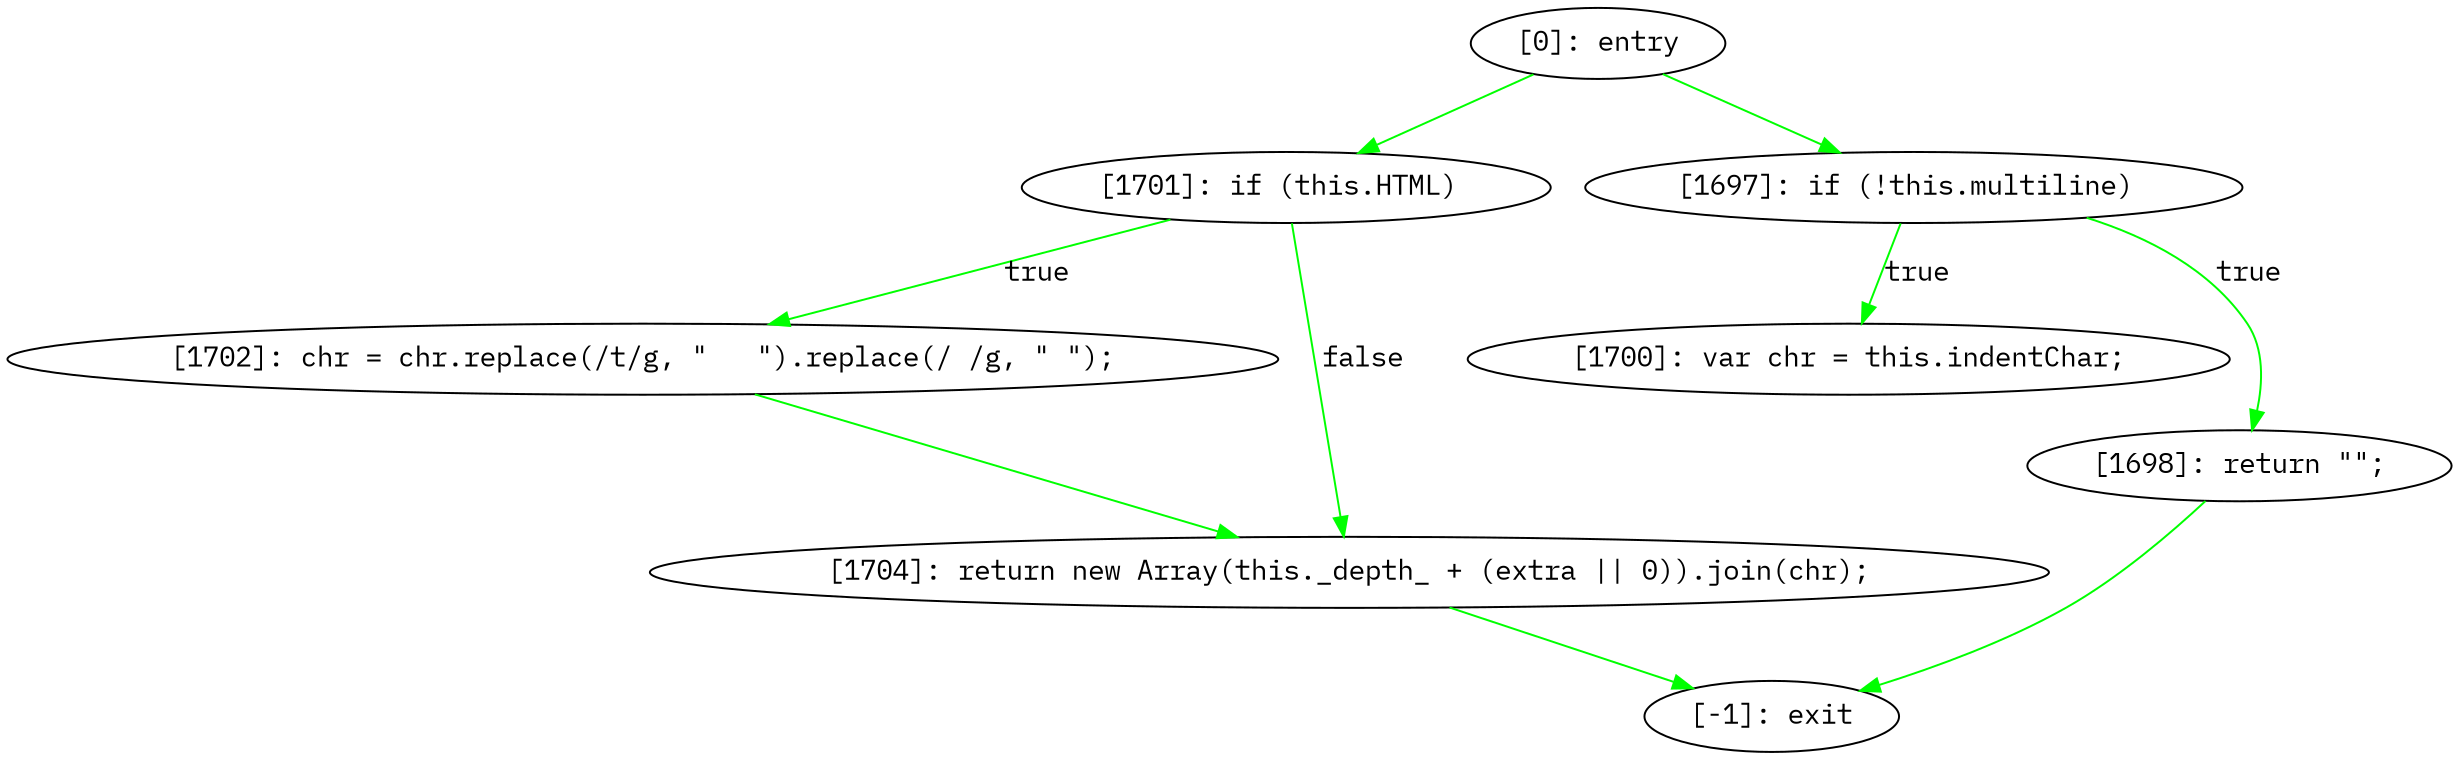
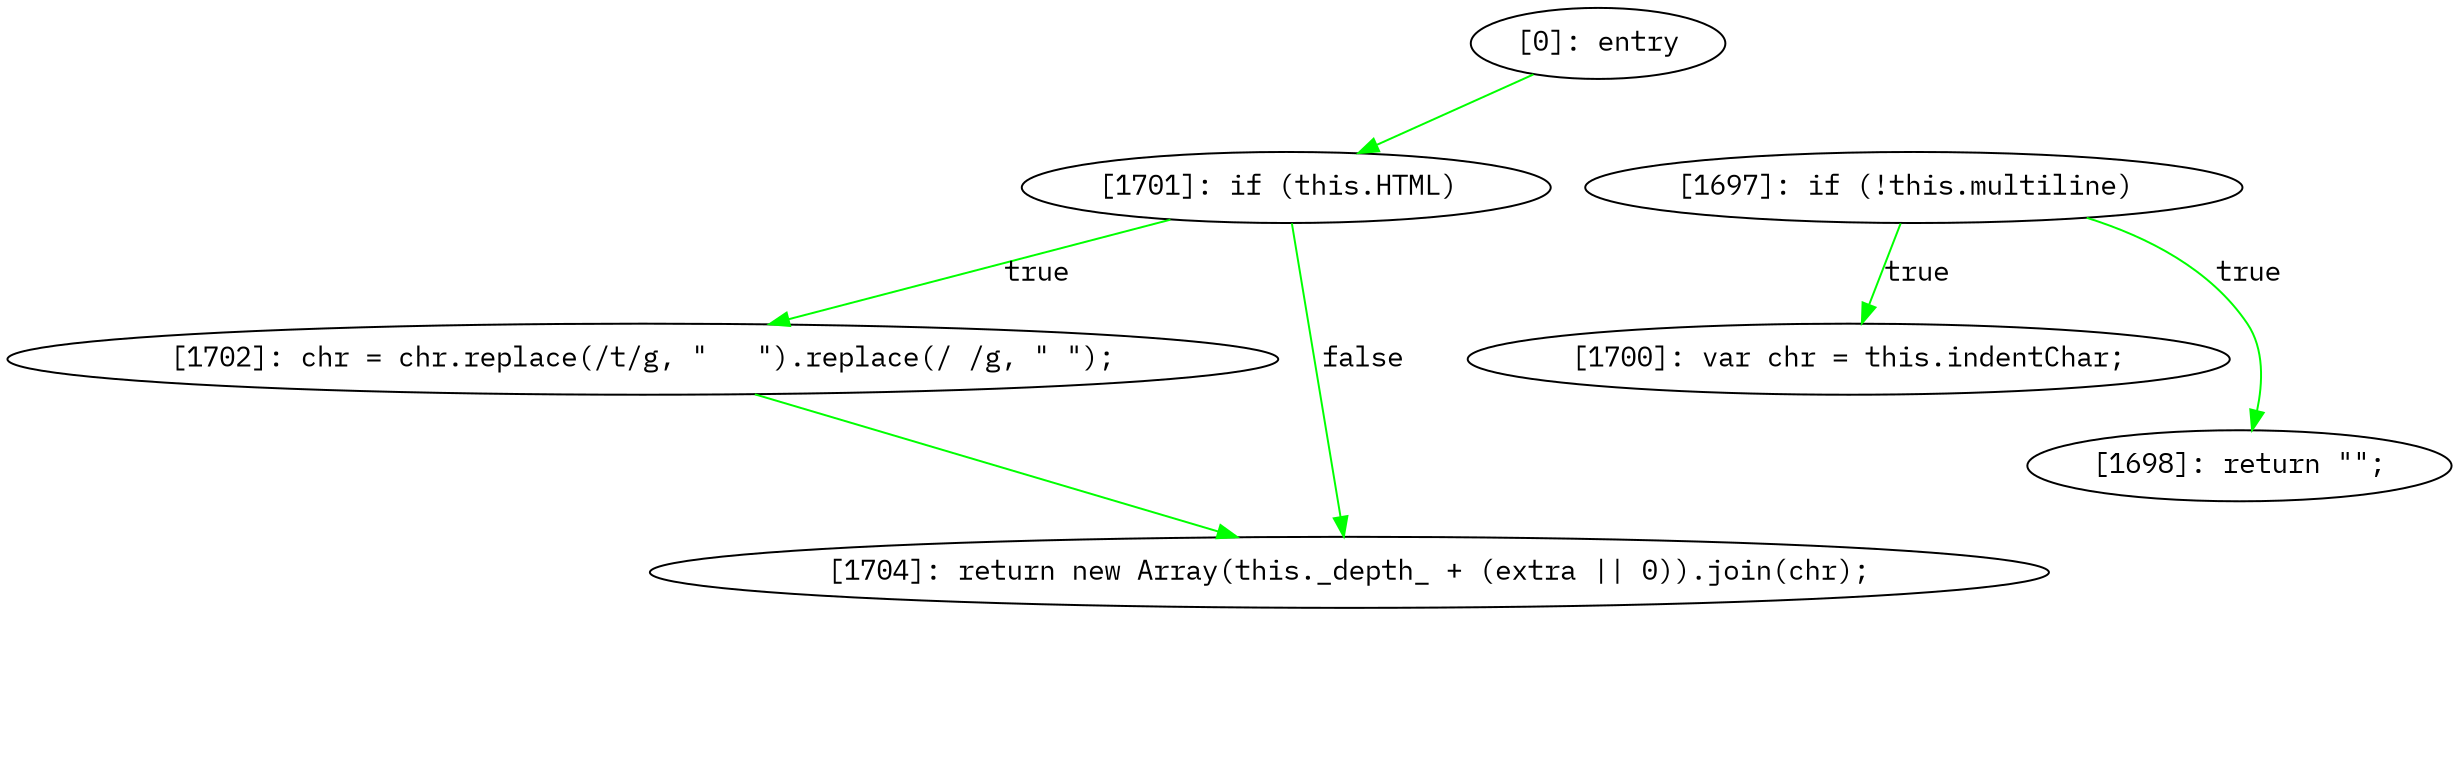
edge "[0]: entry" -> "[1697]: if (!this.multiline)": removed
node "[-1]: exit": removed
